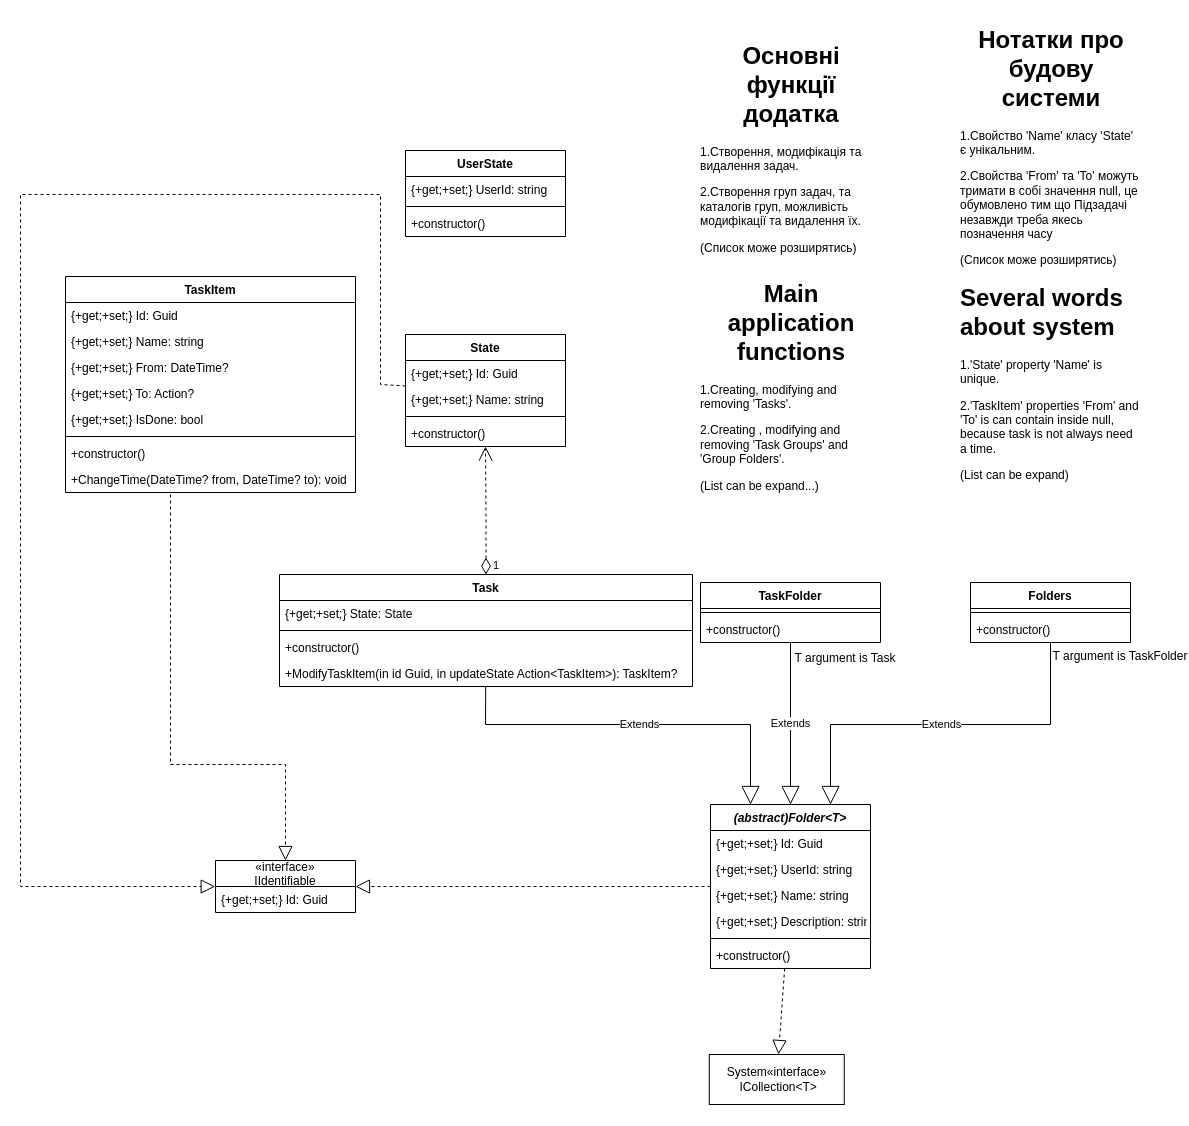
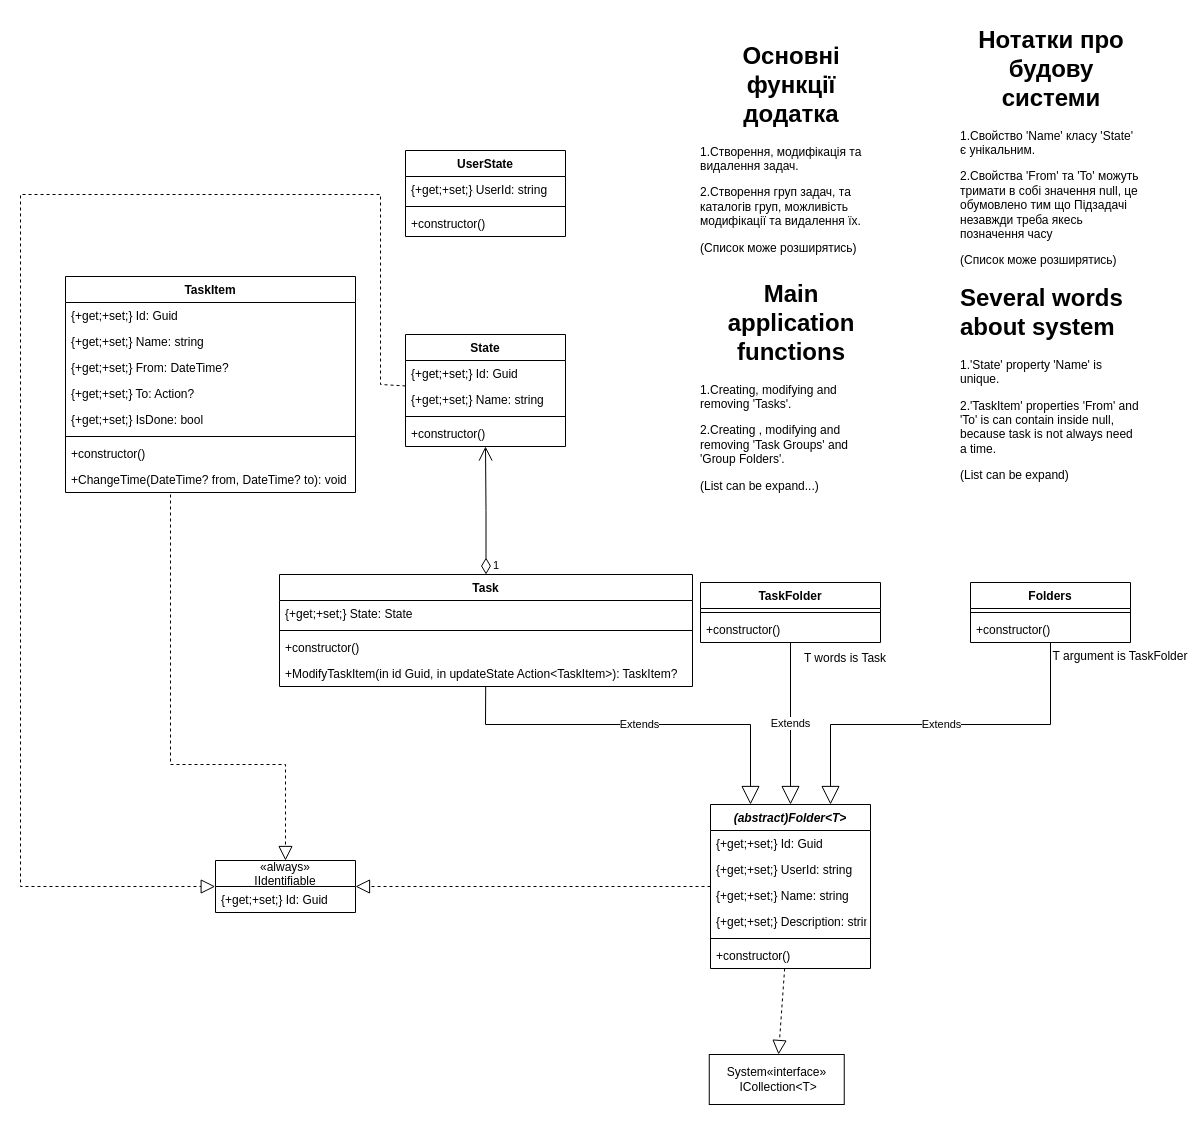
edge "State" -- "Task": style dashed -> solid
node "T argument is Task": label "T argument is Task" -> "T words is Task"
node "«interface» IIdentifiable": label "«interface» IIdentifiable" -> "«always» IIdentifiable"
